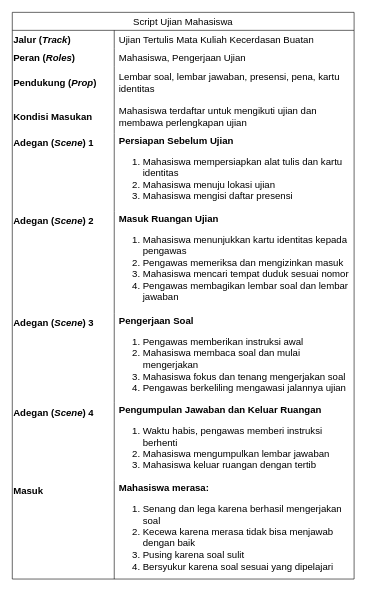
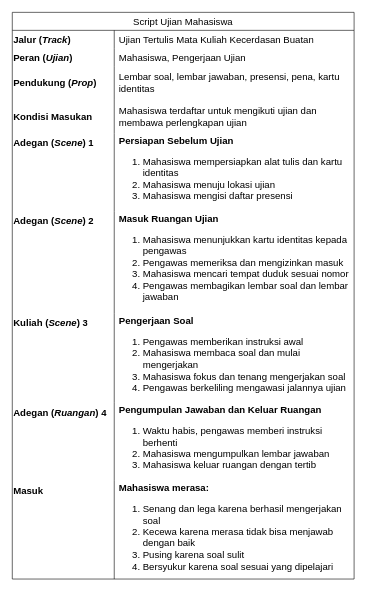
node "Peran (Roles)": label "Peran (Roles)" -> "Peran (Ujian)"
node "Adegan (Scene) 3": label "Adegan (Scene) 3" -> "Kuliah (Scene) 3"
node "Adegan (Scene) 4": label "Adegan (Scene) 4" -> "Adegan (Ruangan) 4"
